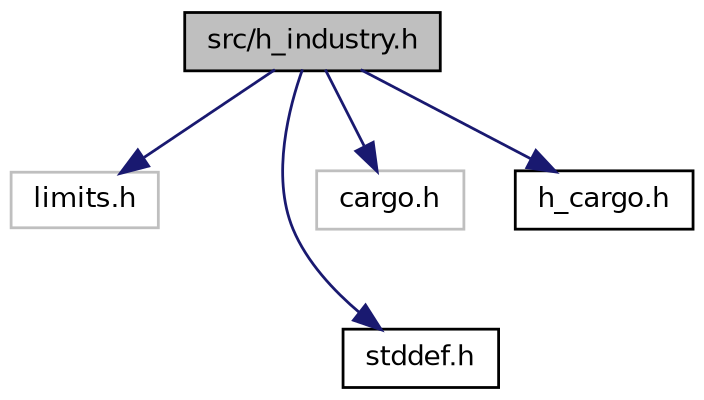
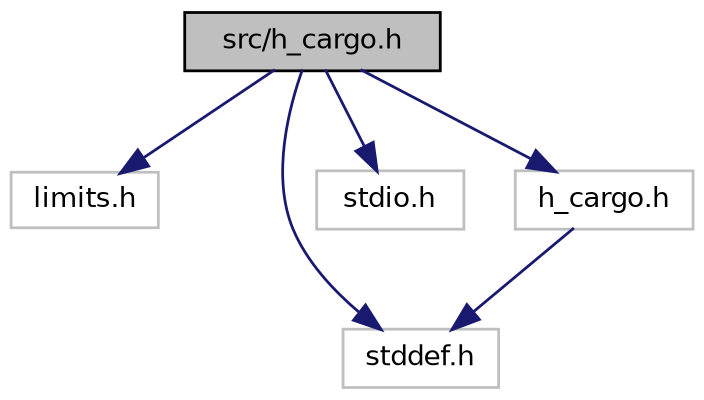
node "src/h_industry.h": label "src/h_industry.h" -> "src/h_cargo.h"
node "cargo.h": label "cargo.h" -> "stdio.h"
node "h_cargo.h": color black -> grey75
edge "h_cargo.h" -> "stddef.h": added
node "stddef.h": color black -> grey75
